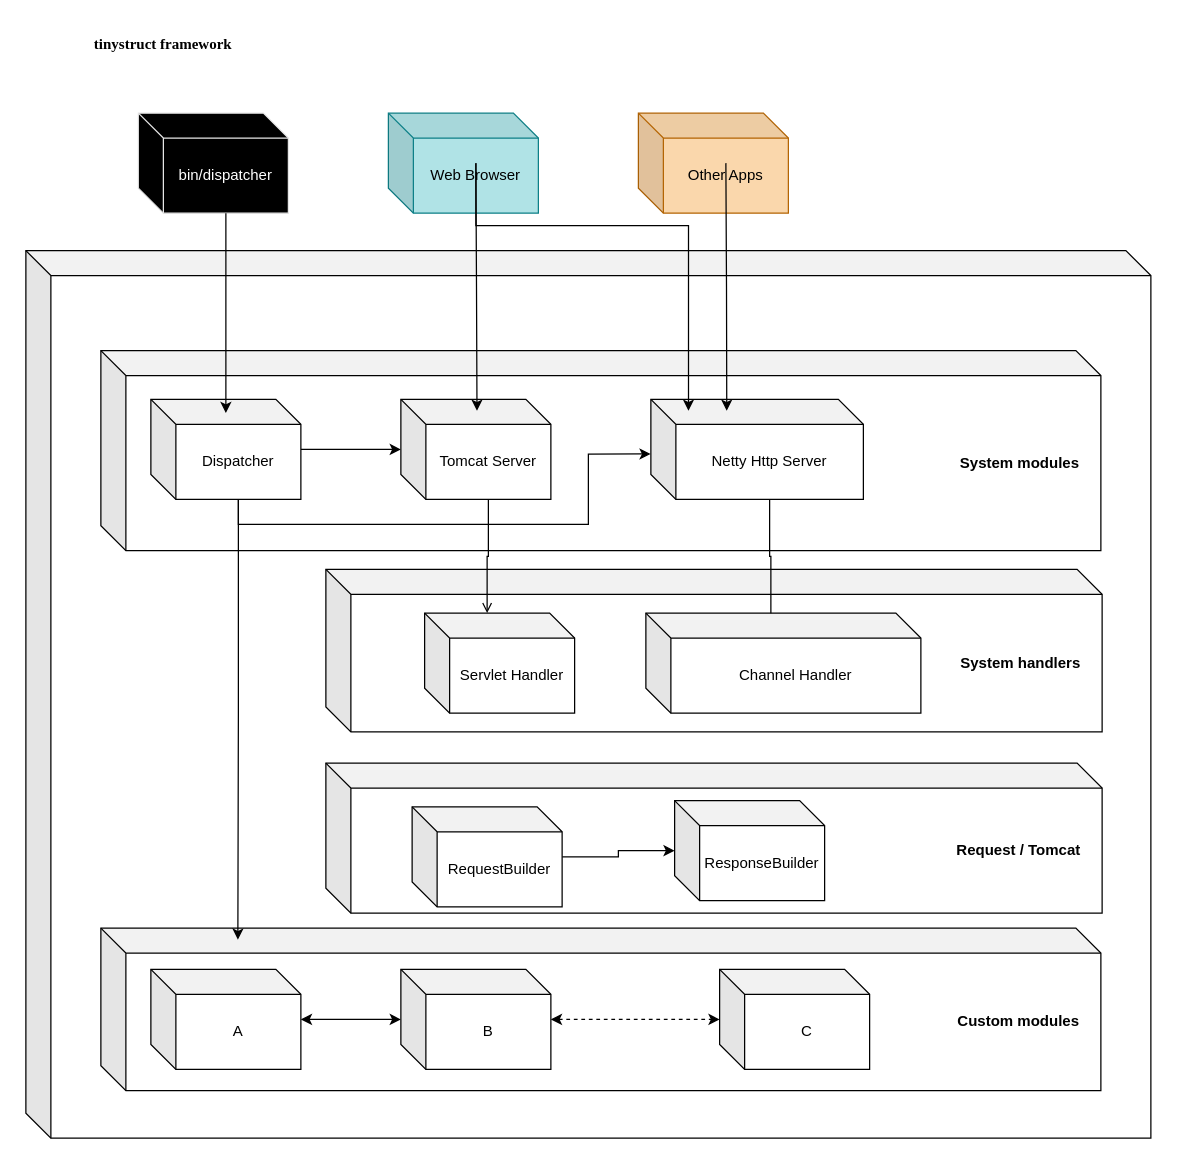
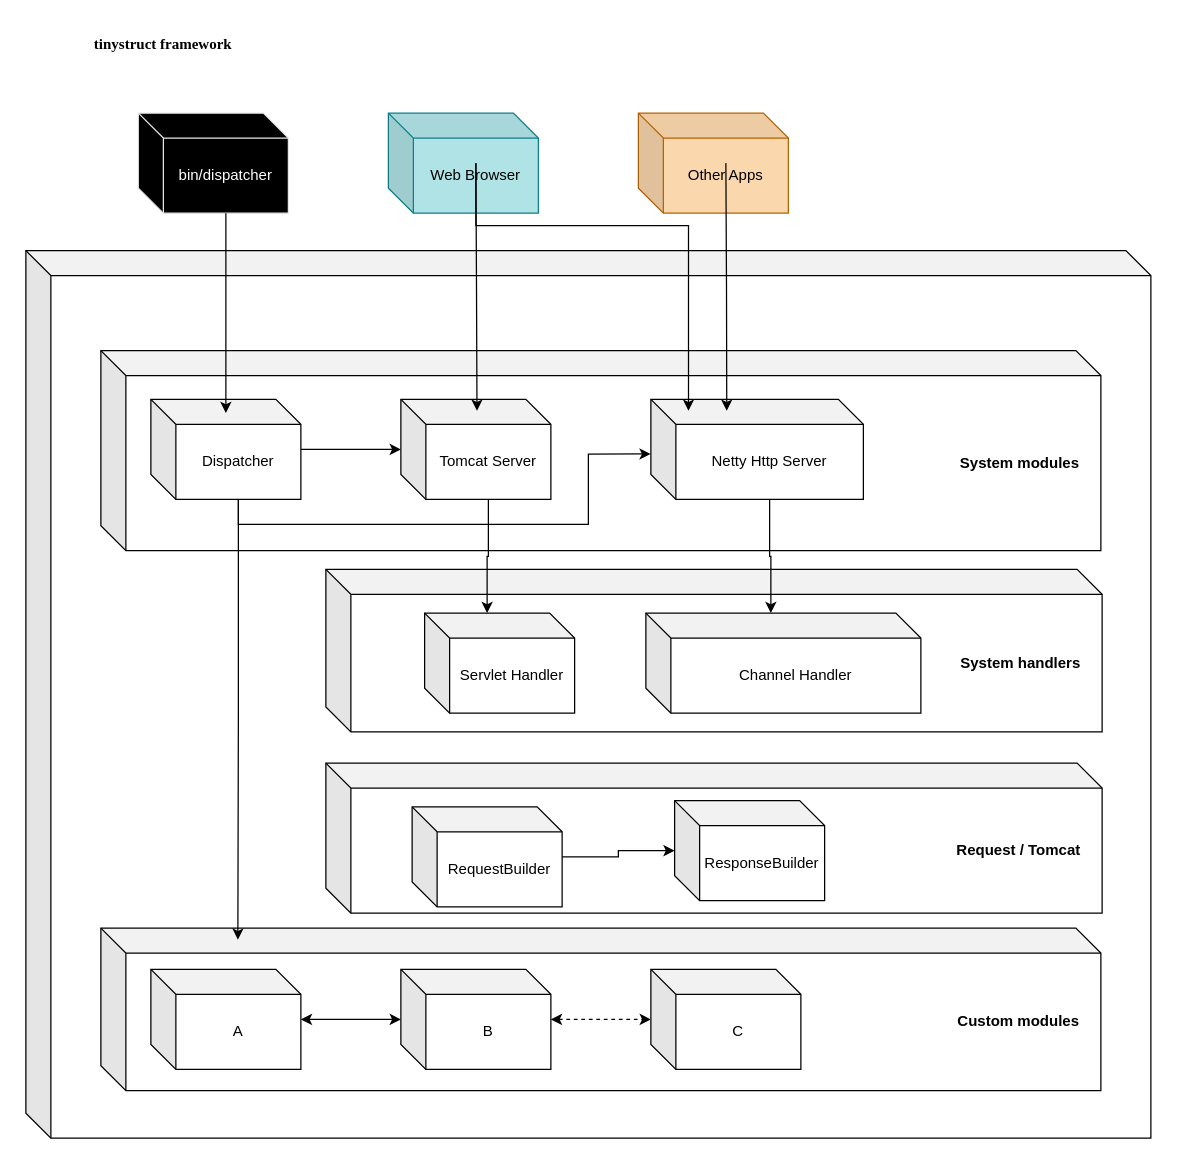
edge "Tomcat Server" -> "Servlet Handler": arrowhead open -> classic
edge "Netty Http Server" -- "Channel Handler": arrowhead none -> classic
node "C": moved (794, 1019) -> (726, 1019)
